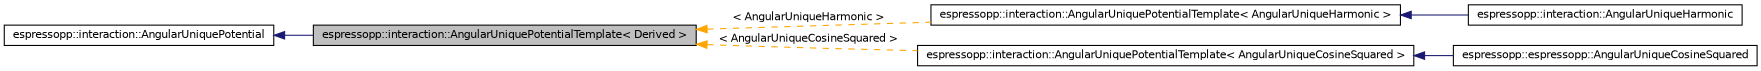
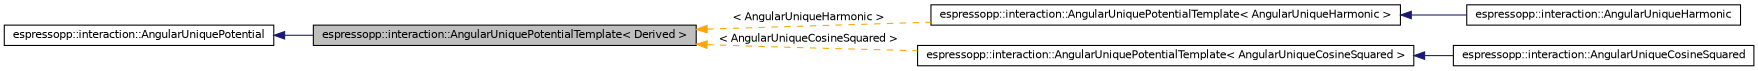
node "espressopp::espressopp::AngularUniqueCosineSquared": label "espressopp::espressopp::AngularUniqueCosineSquared" -> "espressopp::interaction::AngularUniqueCosineSquared"
